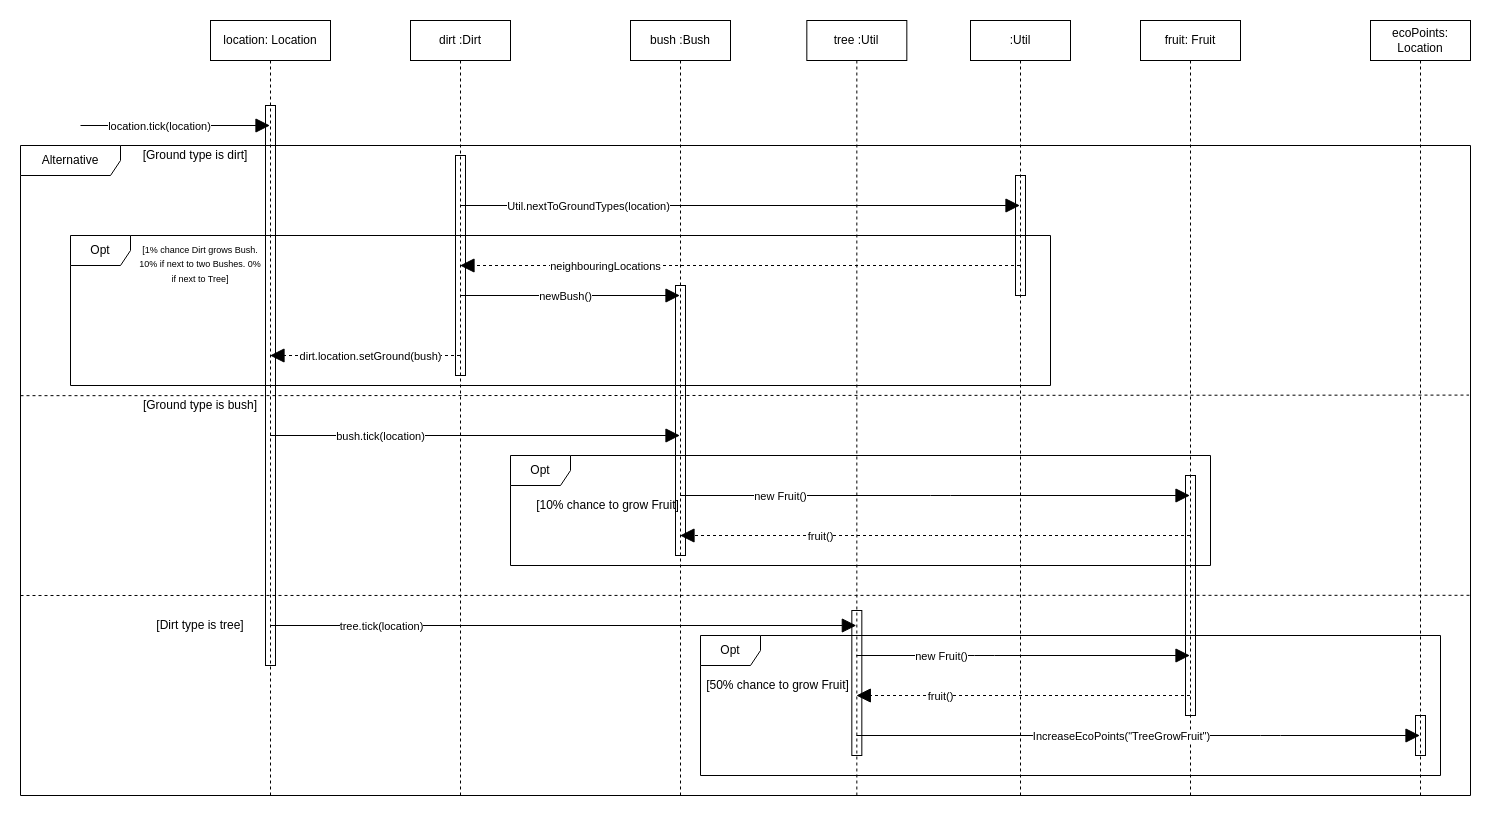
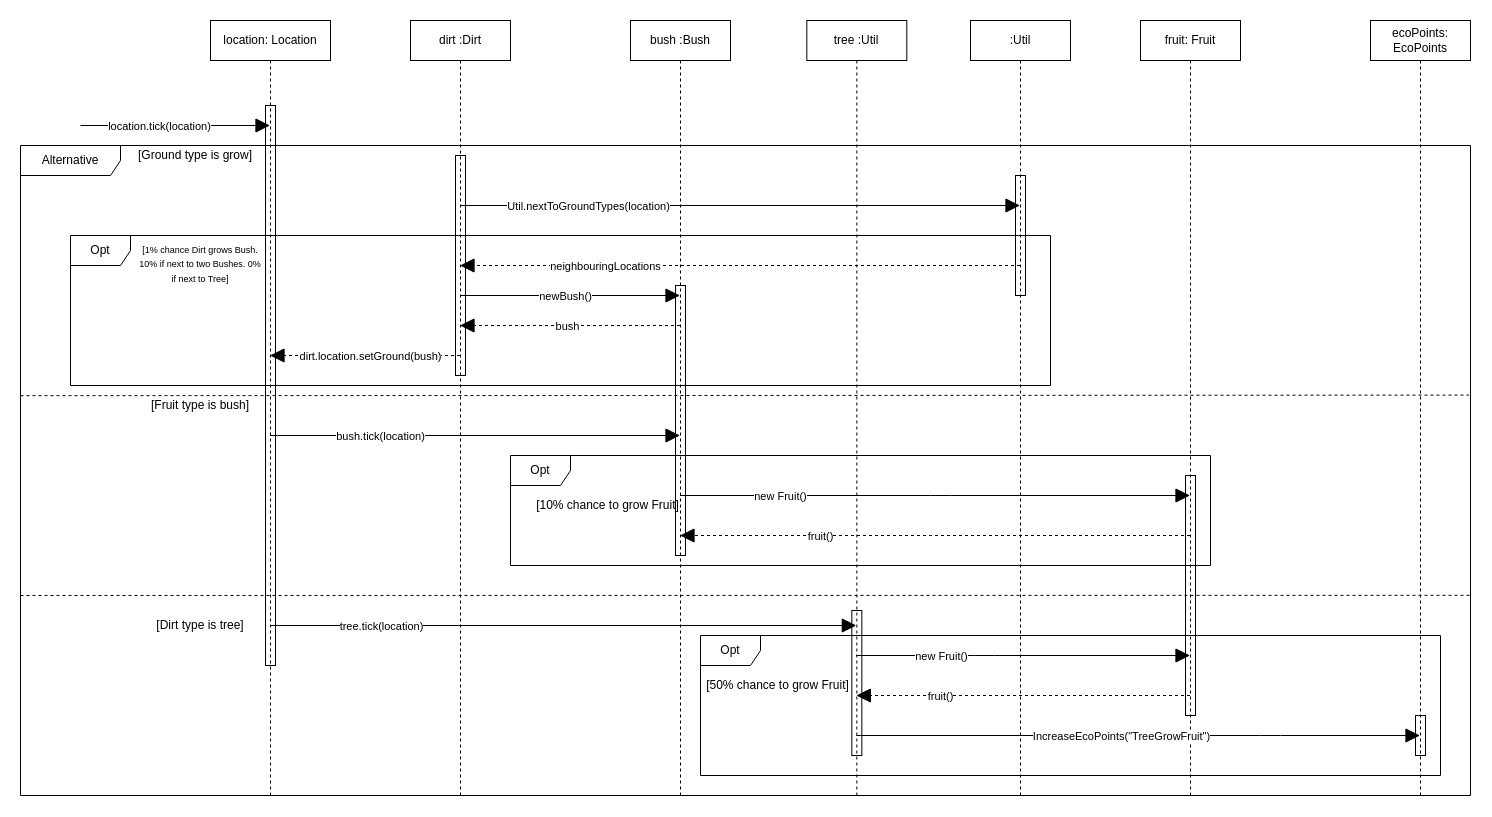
node "ecoPoints: Location": label "ecoPoints: Location" -> "ecoPoints: EcoPoints"
node "[Ground type is dirt]": label "[Ground type is dirt]" -> "[Ground type is grow]"
edge "bush :Bush" -> "dirt :Dirt": added, label "bush"
node "[Ground type is bush]": label "[Ground type is bush]" -> "[Fruit type is bush]"
